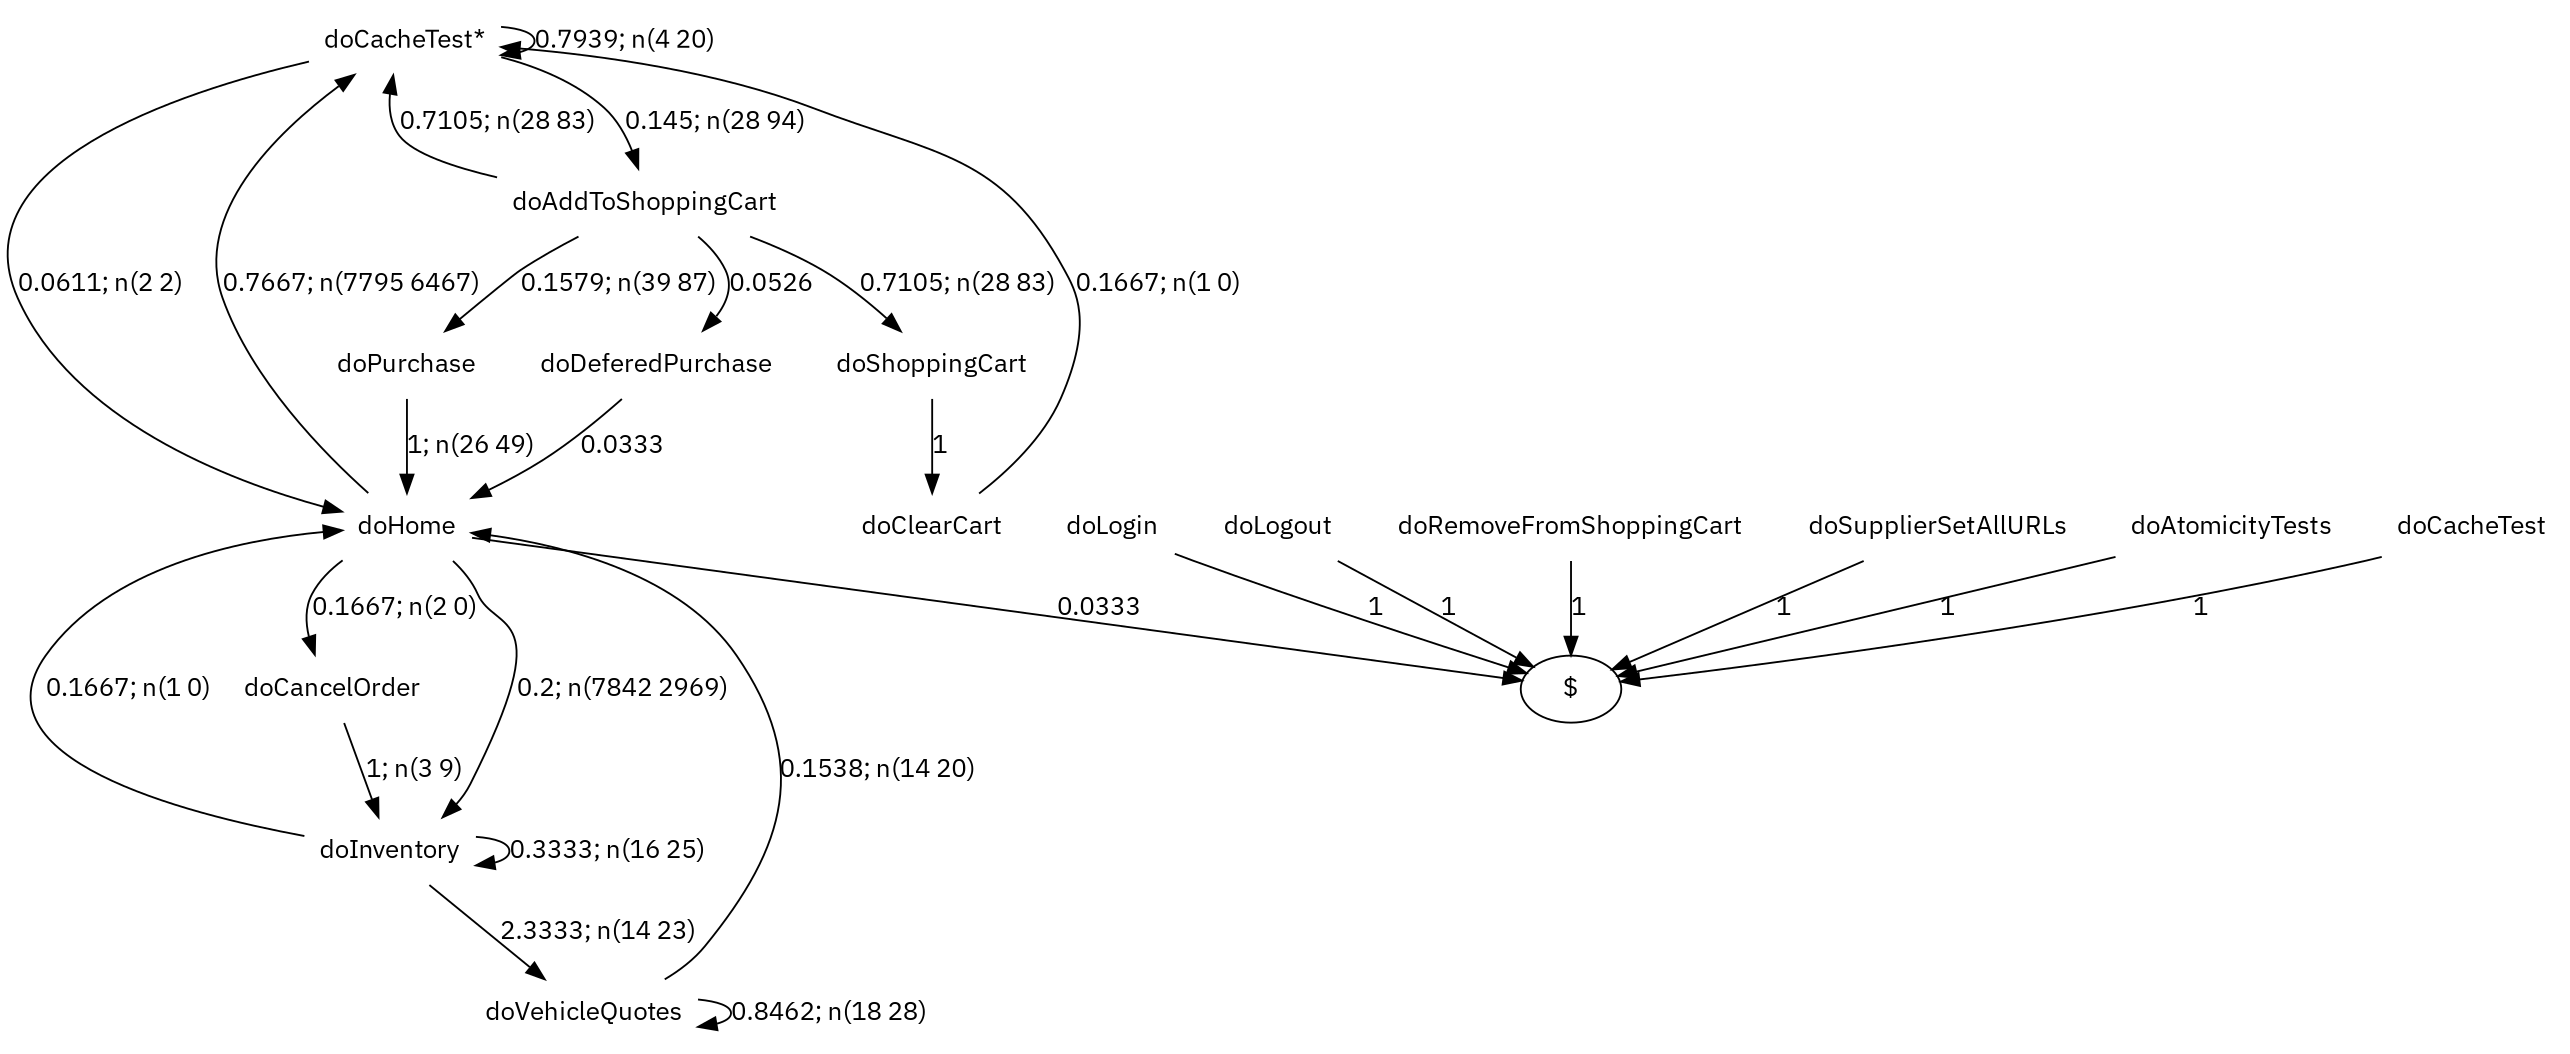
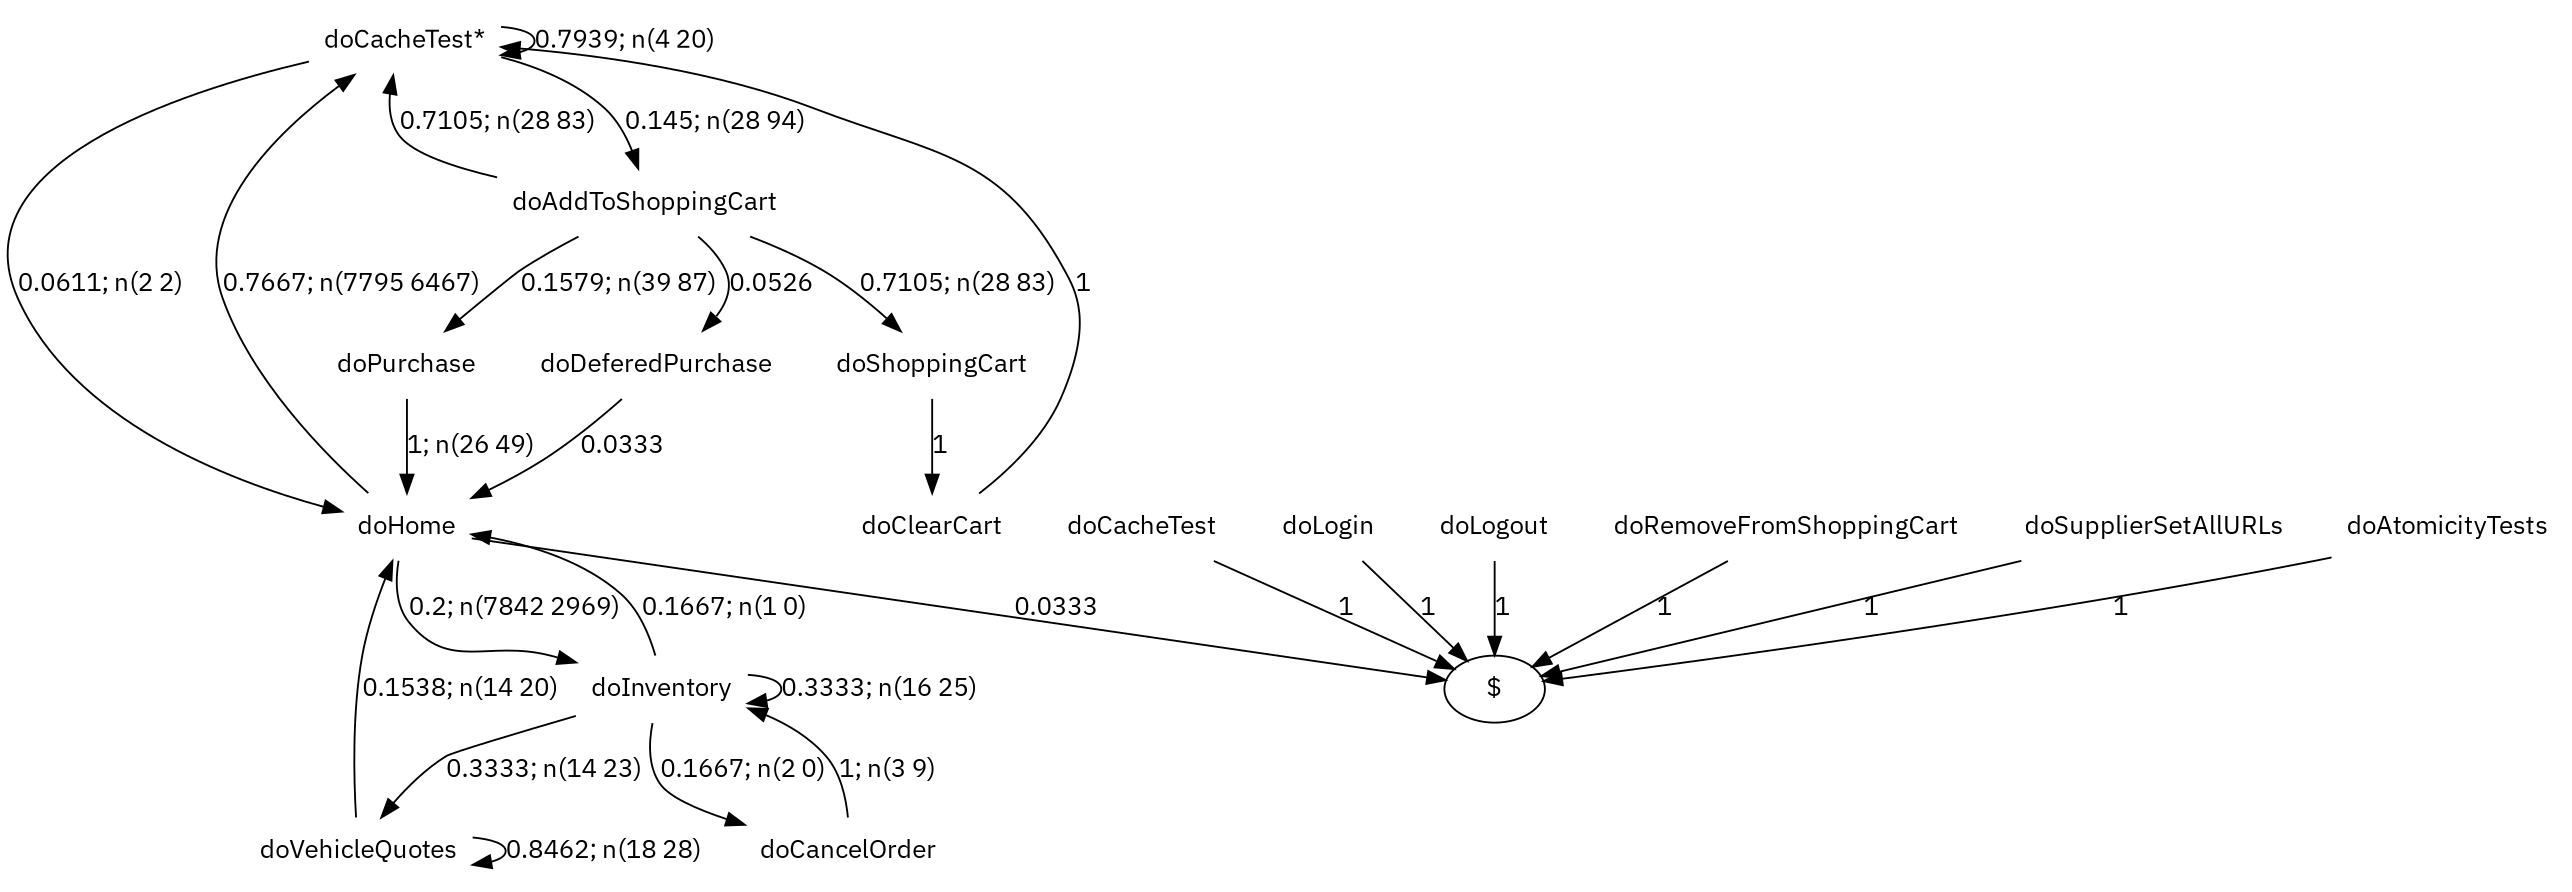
edge "doClearCart" -> "doCacheTest*": label "0.1667; n(1 0)" -> "1"
edge "doHome" -> "doCancelOrder": now "doInventory" -> "doCancelOrder"
edge "doInventory" -> "doVehicleQuotes": label "2.3333; n(14 23)" -> "0.3333; n(14 23)"
